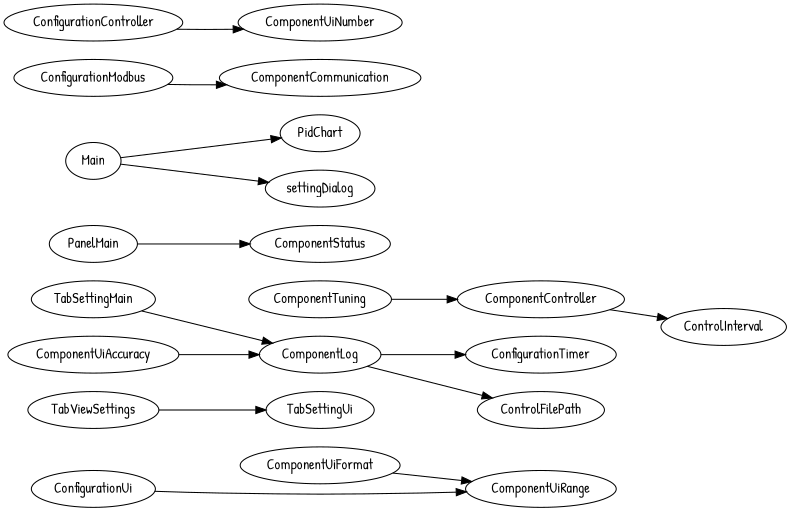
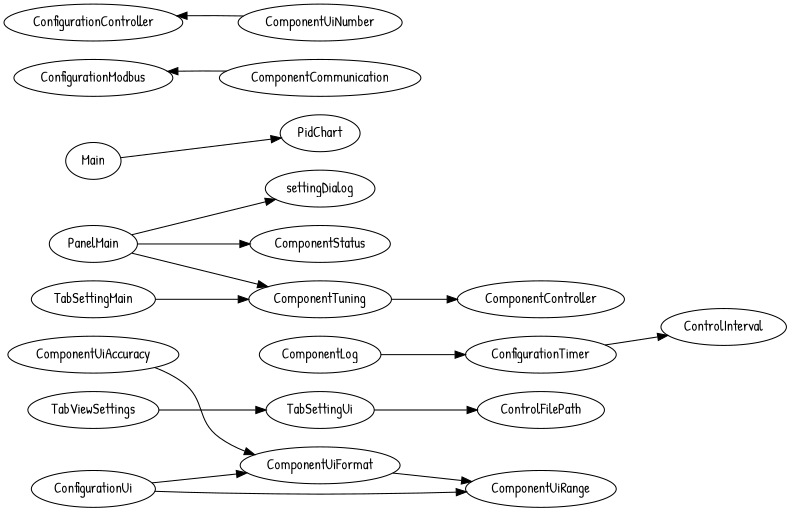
edge "ConfigurationController" -> "ComponentUiNumber": reversed
edge "ConfigurationModbus" -> "ComponentCommunication": reversed
edge "Main" -> "settingDialog": now "PanelMain" -> "settingDialog"
edge "PanelMain" -> "ComponentTuning": added
edge "ComponentController" -> "ControlInterval": now "ConfigurationTimer" -> "ControlInterval"
edge "TabSettingMain" -> "ComponentLog": now "TabSettingMain" -> "ComponentTuning"
edge "ComponentUiAccuracy" -> "ComponentLog": now "ComponentUiAccuracy" -> "ComponentUiFormat"
edge "ComponentLog" -> "ControlFilePath": now "TabSettingUi" -> "ControlFilePath"
edge "ConfigurationUi" -> "ComponentUiFormat": added
